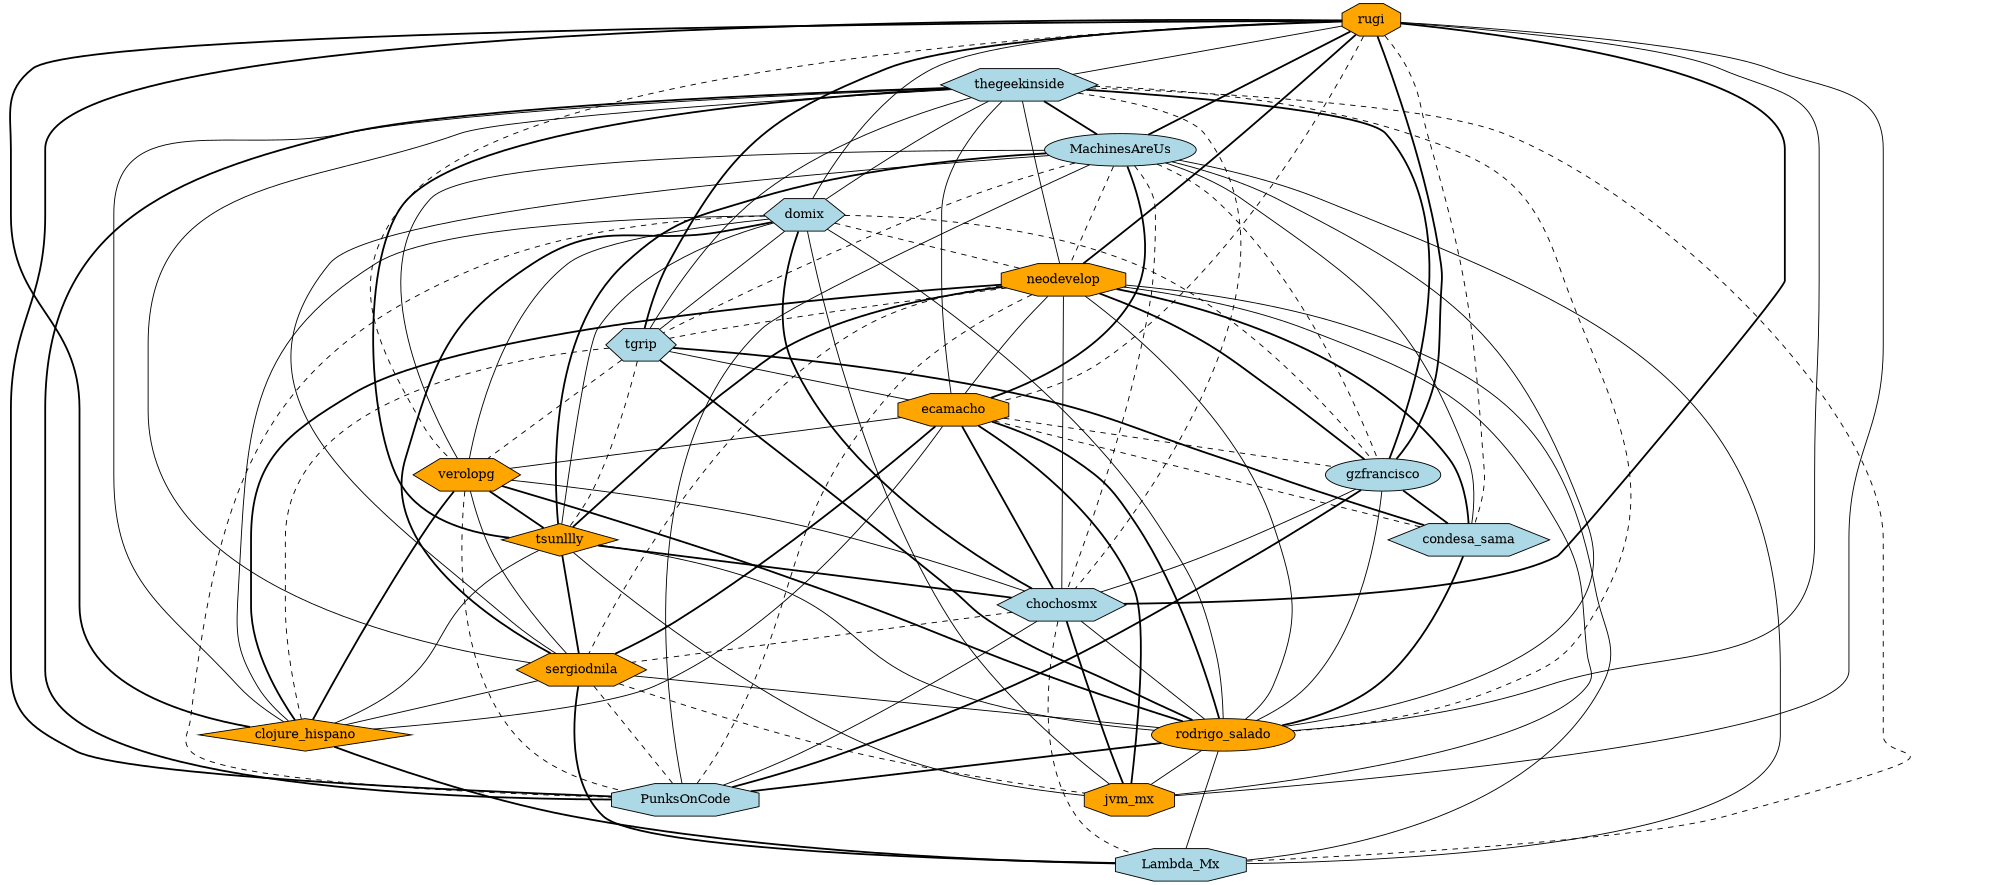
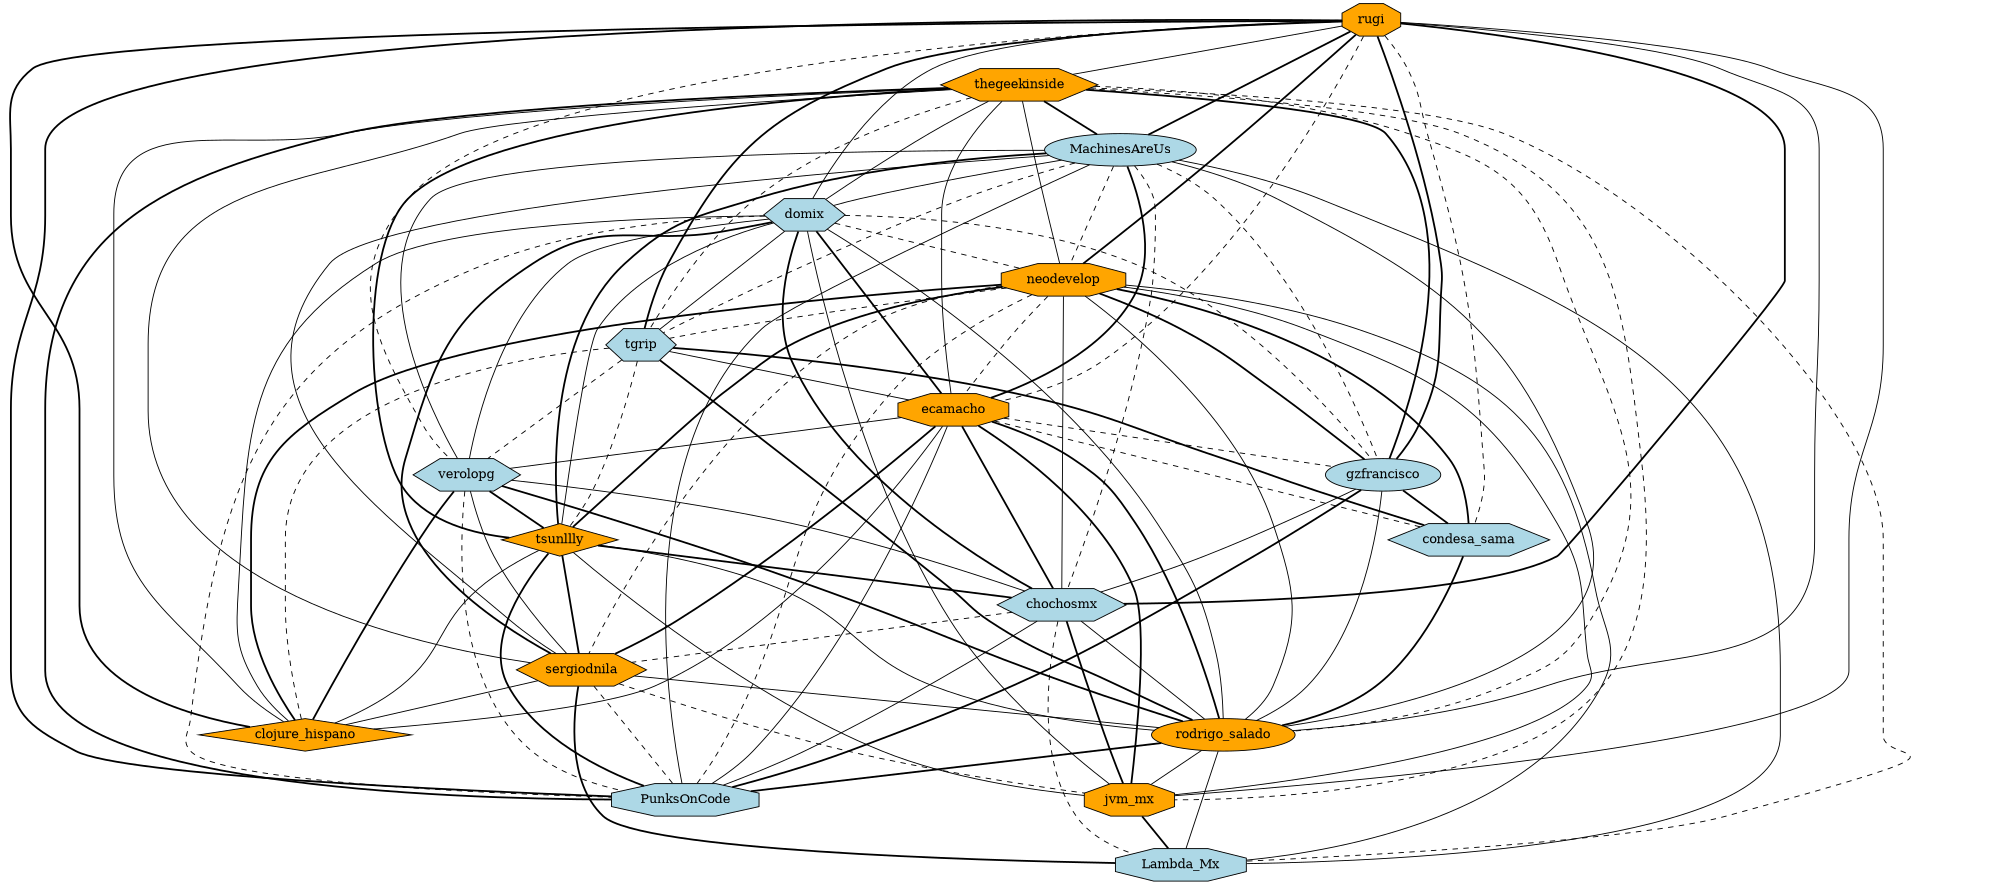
node "thegeekinside": fillcolor lightblue -> orange
edge "thegeekinside" -- "tgrip": style solid -> dashed
edge "MachinesAreUs" -- "condesa_sama": now "MachinesAreUs" -- "domix"
edge "domix" -- "ecamacho": added
edge "thegeekinside" -- "chochosmx": now "thegeekinside" -- "jvm_mx"
edge "neodevelop" -- "ecamacho": style solid -> dashed
node "verolopg": fillcolor orange -> lightblue
edge "ecamacho" -- "PunksOnCode": added
edge "tsunllly" -- "PunksOnCode": added
edge "clojure_hispano" -- "Lambda_Mx": now "jvm_mx" -- "Lambda_Mx"
